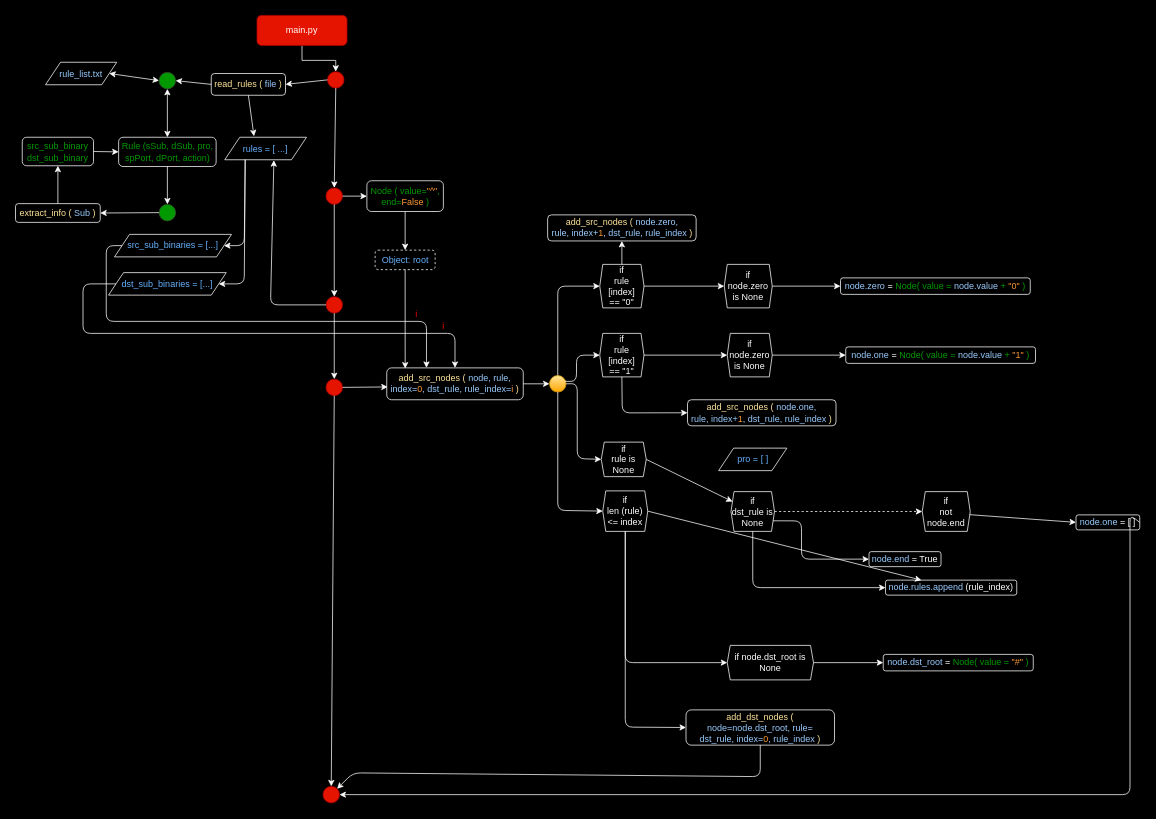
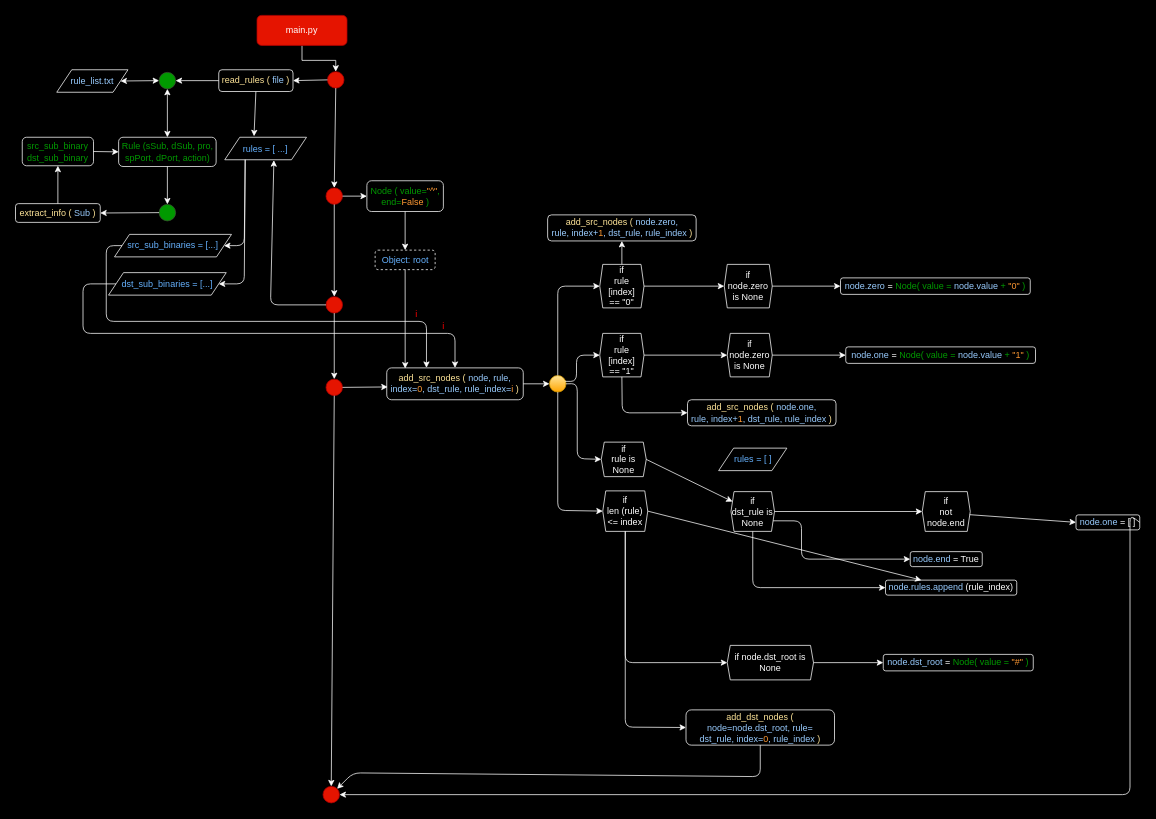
node "rule_list.txt": moved (81, 74) -> (92, 81)
node "read_rules ( file )": moved (248, 84) -> (256, 81)
node "pro = [ ]": label "pro = [ ]" -> "rules = [ ]"
edge "if dst_rule is None" -> "if not node.end": style dashed -> solid
node "node.end = True": moved (905, 559) -> (946, 559)
